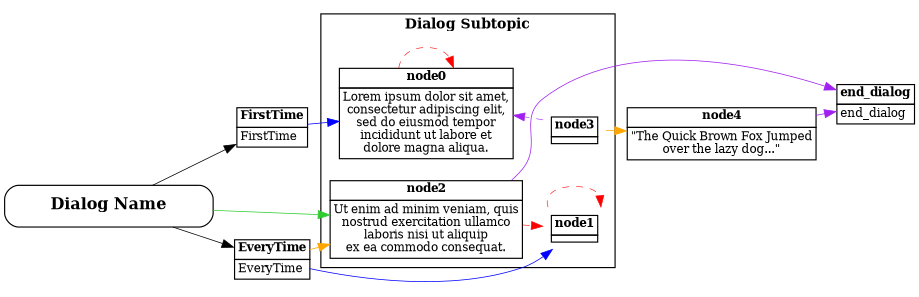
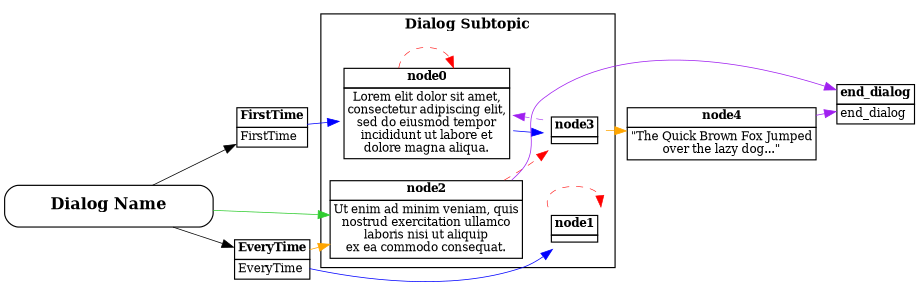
node "node0": text "Lorem ipsum dolor sit amet," -> "Lorem elit dolor sit amet,"
edge "node0" -> "node3": added
edge "node2" -> "node1": now "node2" -> "node3"
